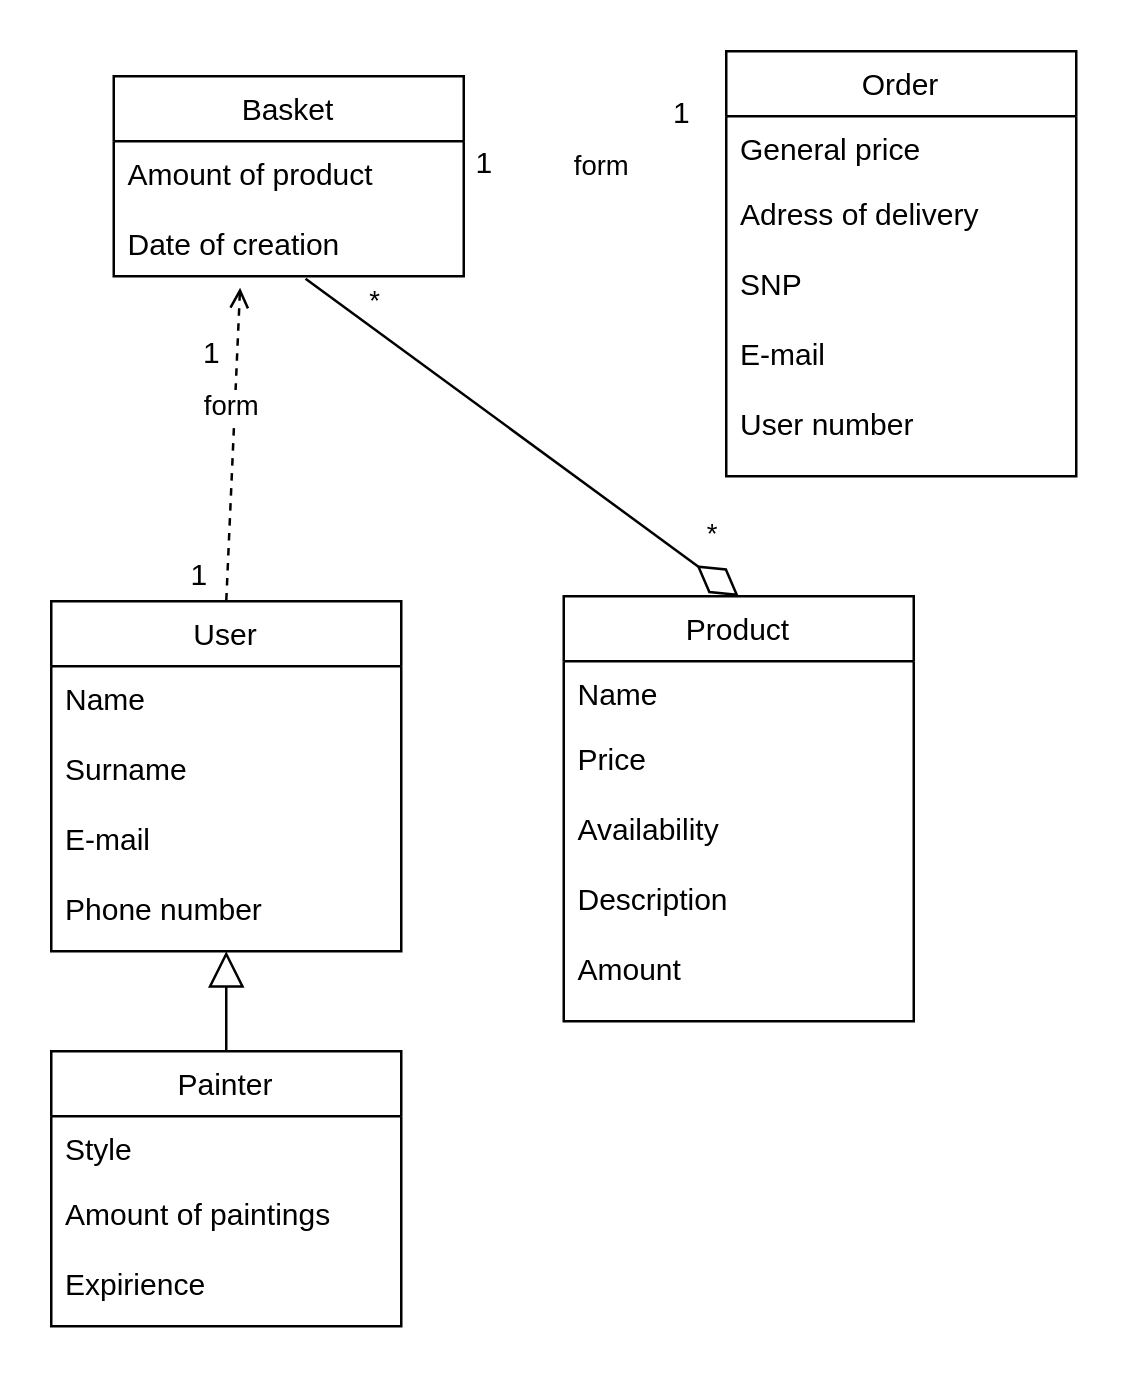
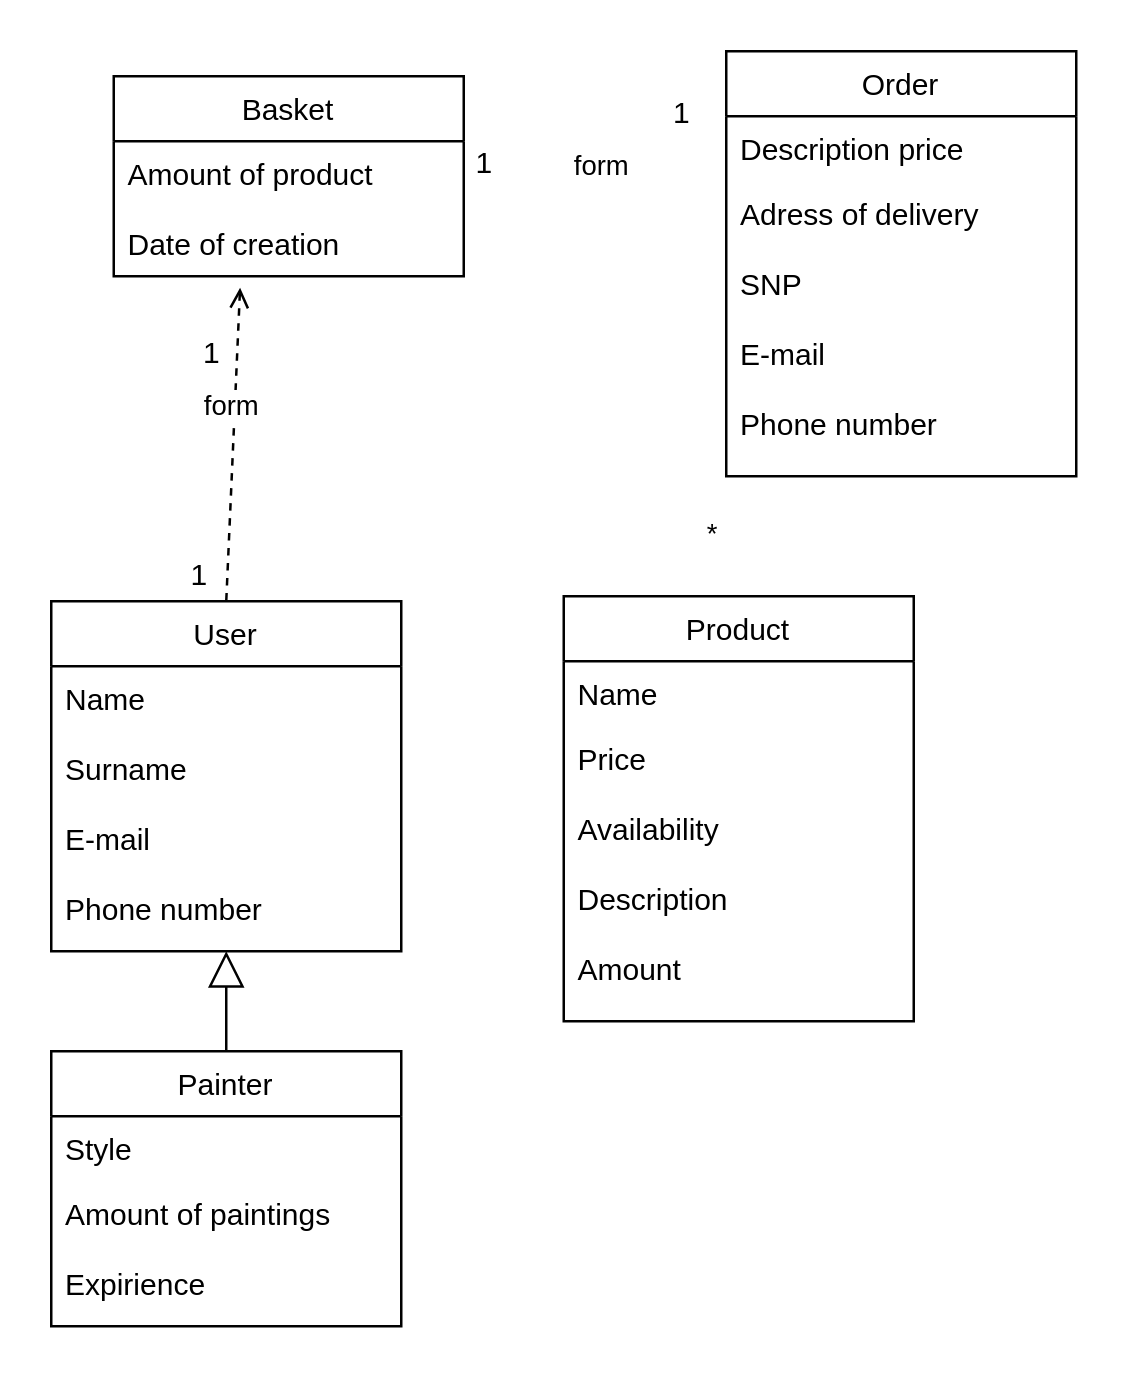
node "General price": label "General price" -> "Description price"
node "Adress of delivery SNP E-mail User number": label "Adress of delivery SNP E-mail User number" -> "Adress of delivery SNP E-mail Phone number"
edge "Amount of product Date of creation" -> "Product": removed, label "*"
